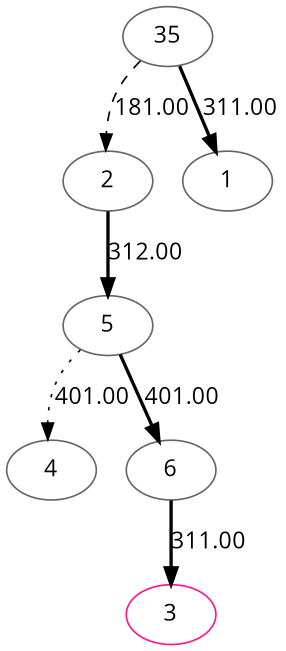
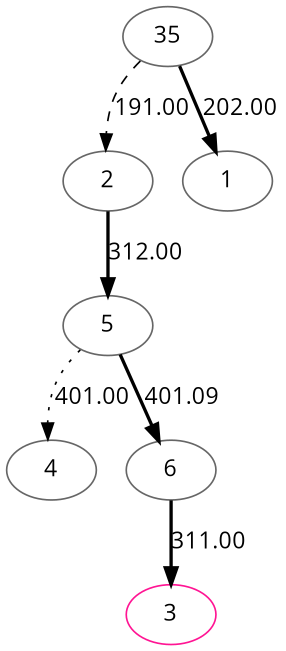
edge "35" -> "2": label "181.00" -> "191.00"
edge "35" -> "1": label "311.00" -> "202.00"
edge "5" -> "6": label "401.00" -> "401.09"
